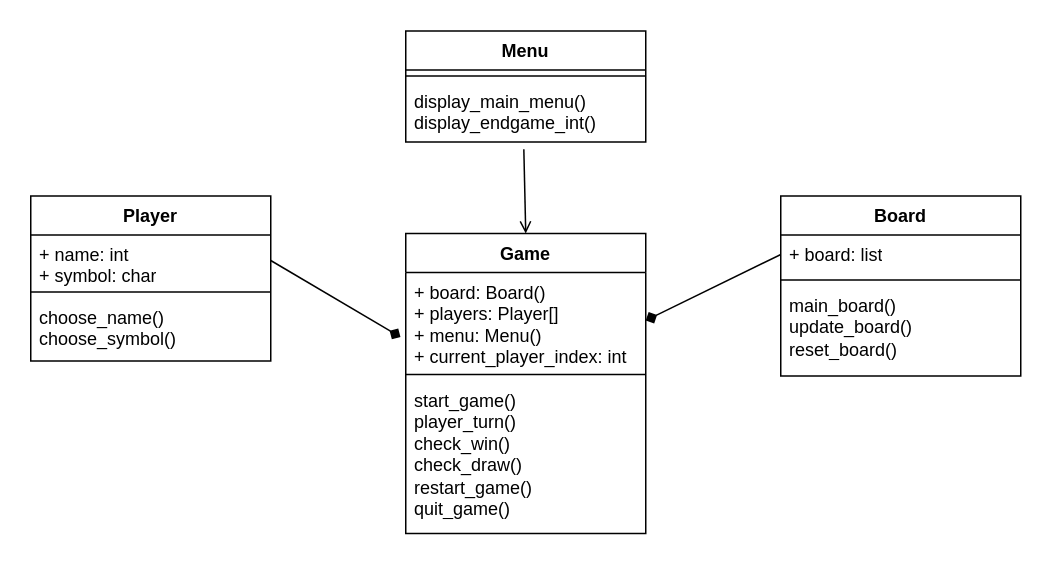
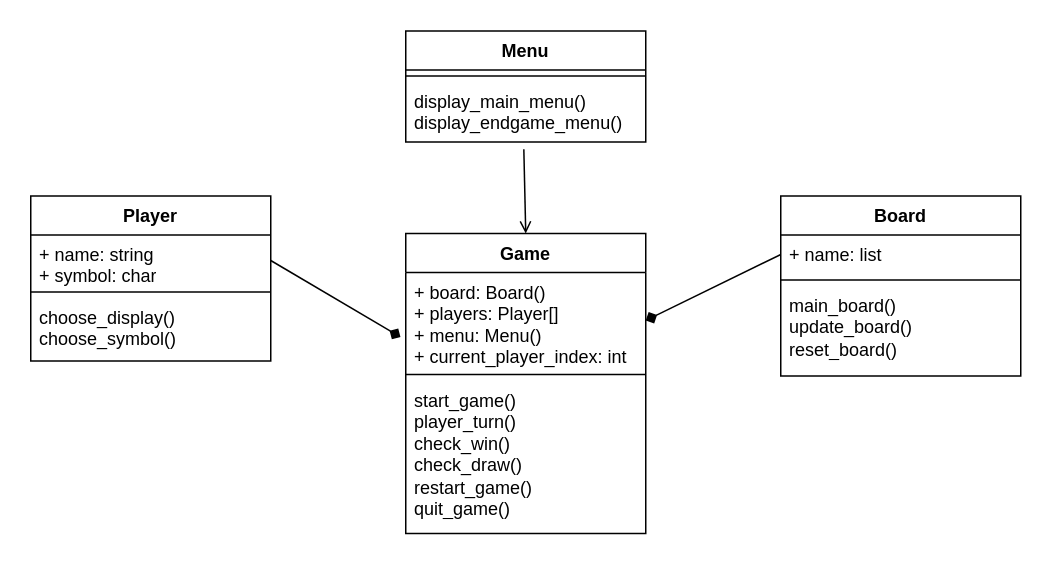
node "display_main_menu() display_endgame_int()": label "display_main_menu() display_endgame_int()" -> "display_main_menu() display_endgame_menu()"
node "+ board: list": label "+ board: list" -> "+ name: list"
node "+ name: int + symbol: char": label "+ name: int + symbol: char" -> "+ name: string + symbol: char"
node "choose_name() choose_symbol()": label "choose_name() choose_symbol()" -> "choose_display() choose_symbol()"
